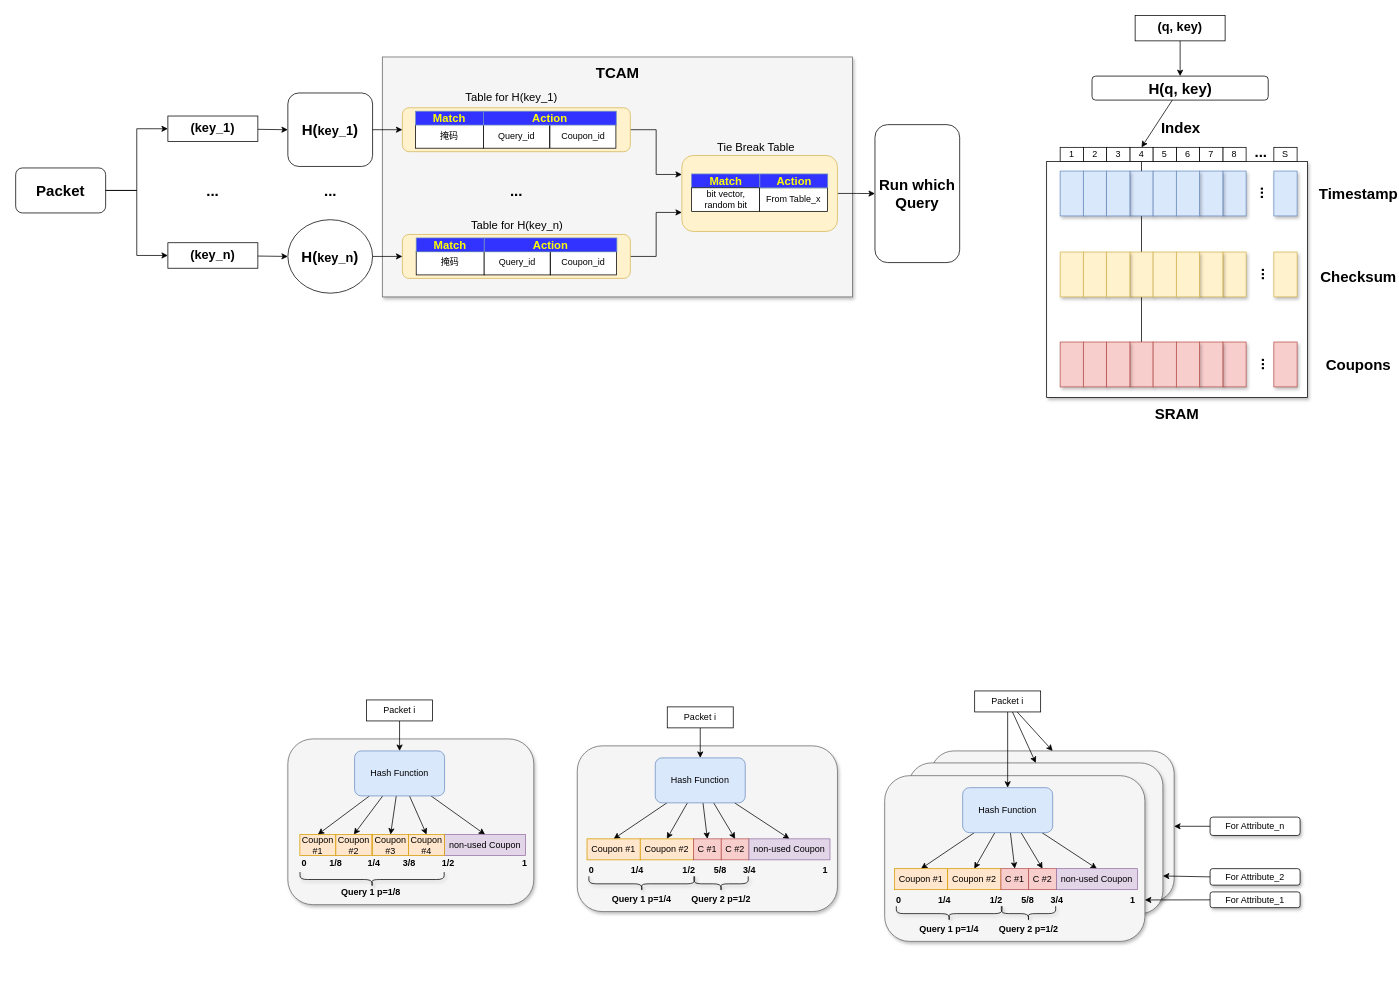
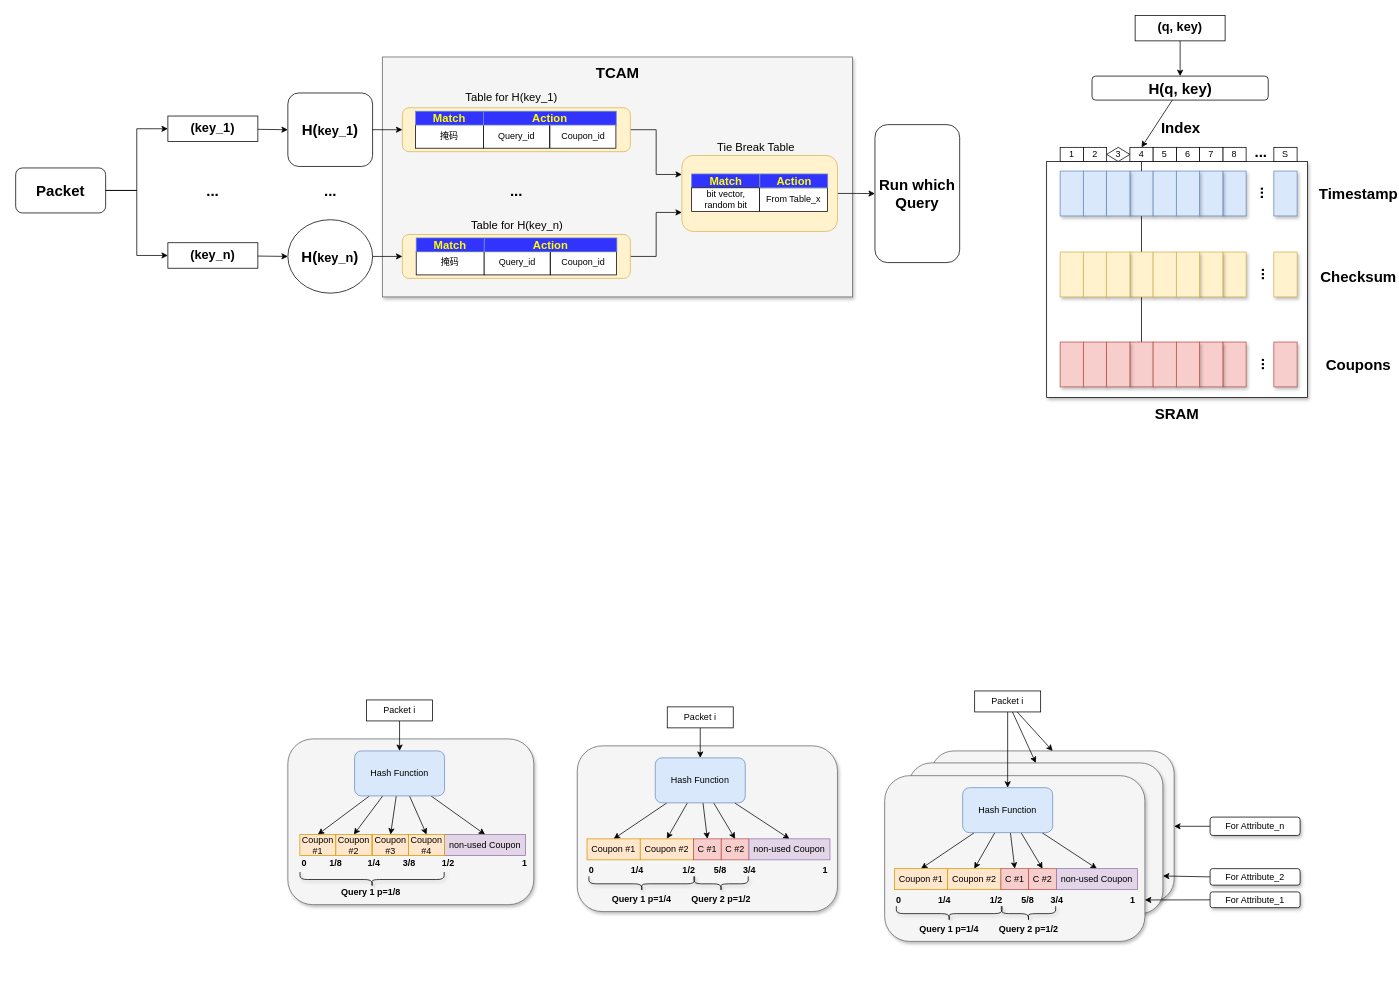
node "3": shape rectangle -> diamond
